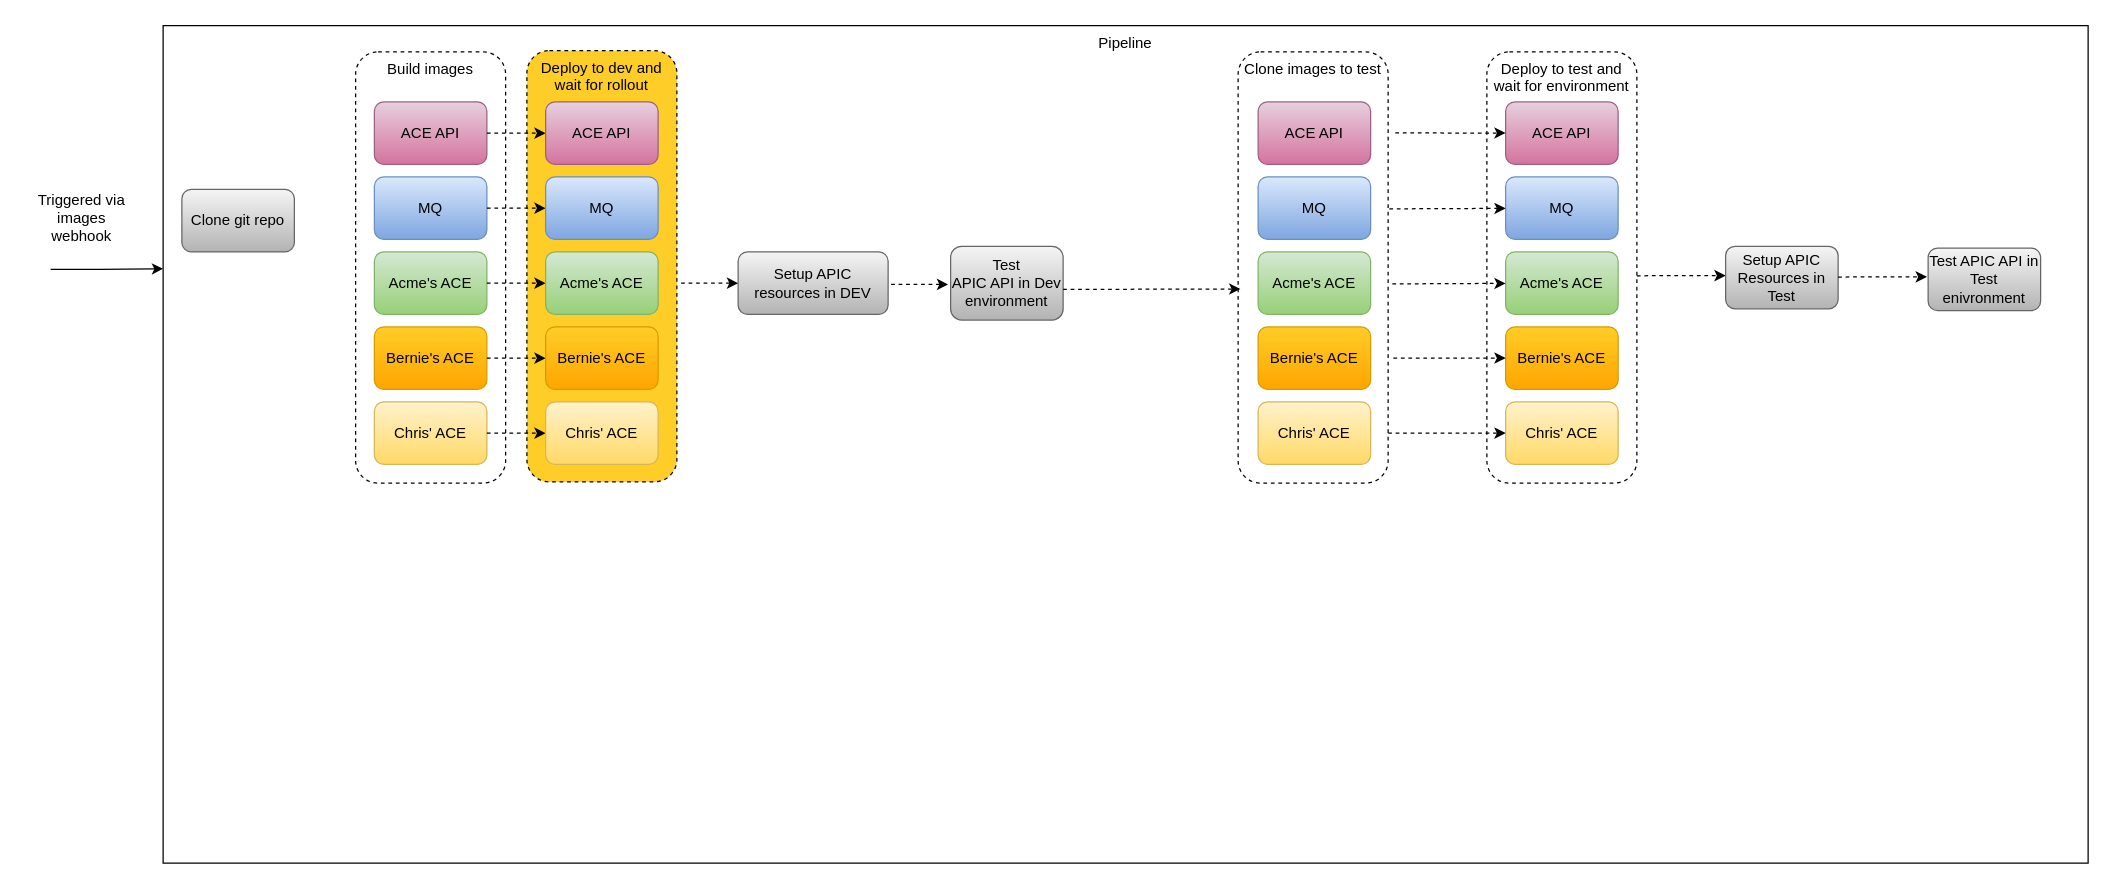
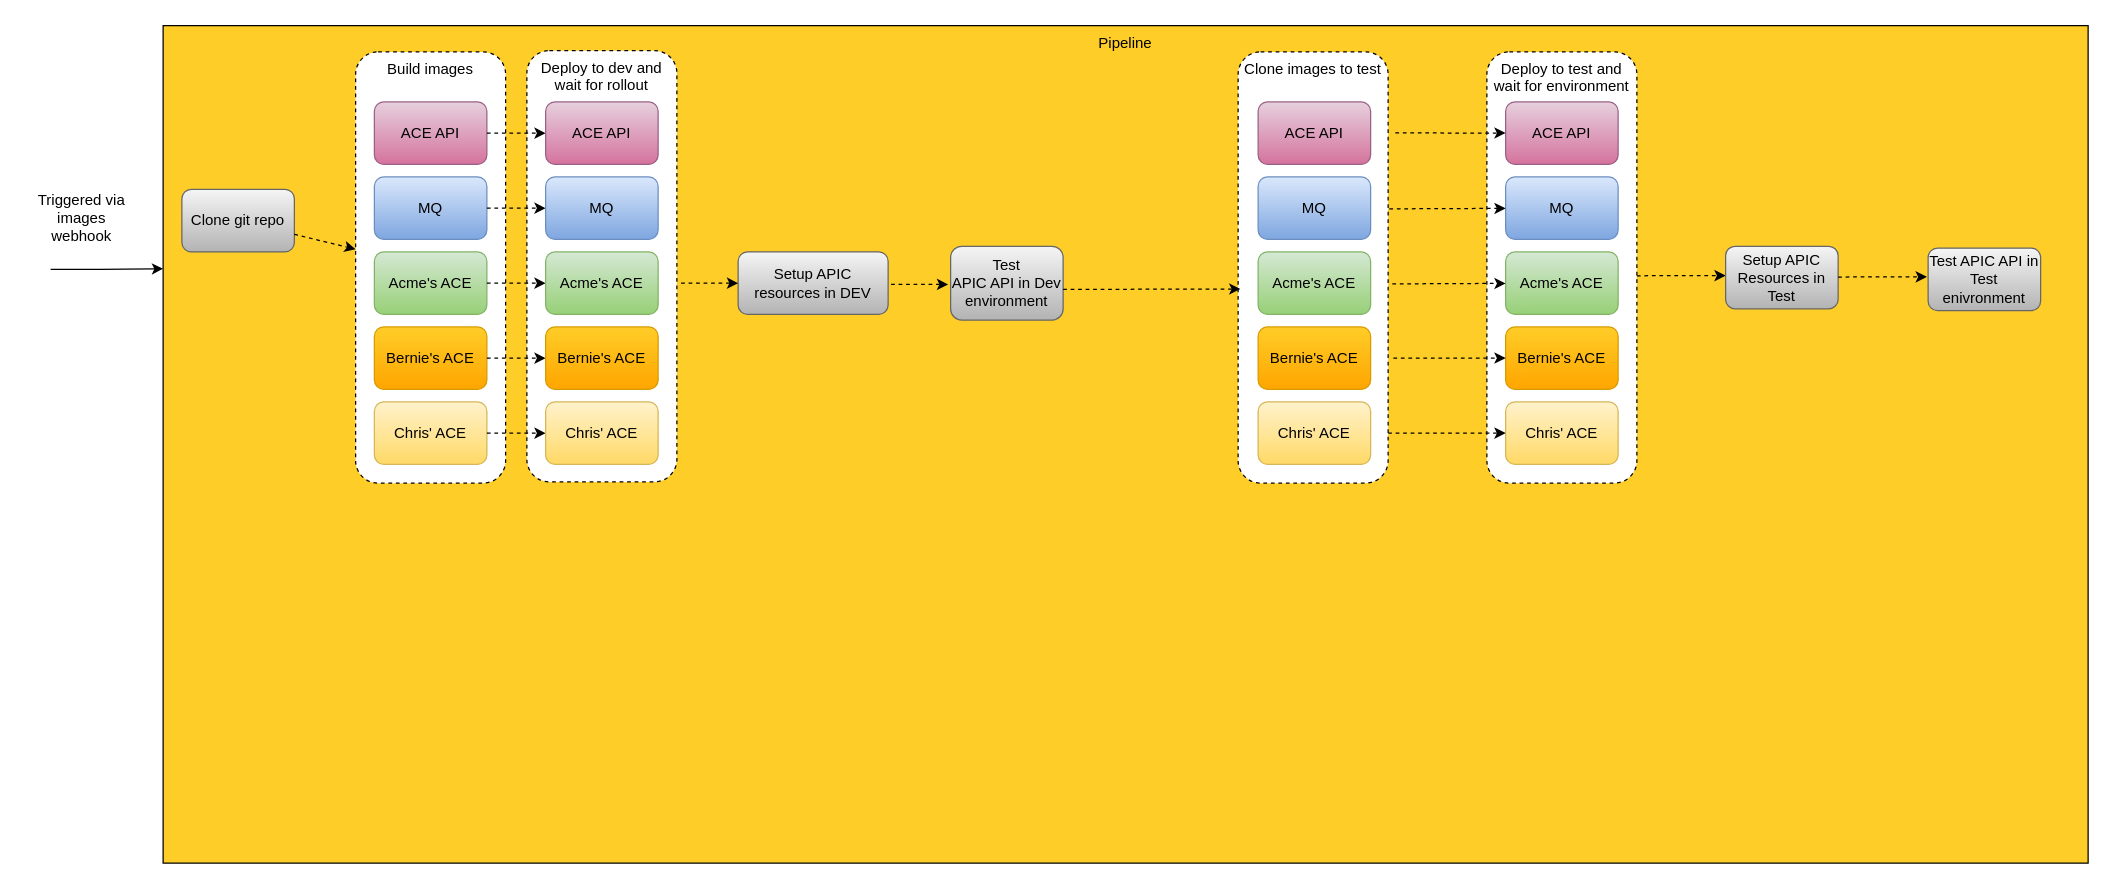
node "Deploy to dev and wait for rollout": fillcolor #ffcd28 -> #ffffff
edge "Clone git repo" -> "Build images": added
node "Pipeline": fillcolor #ffffff -> #ffcd28
